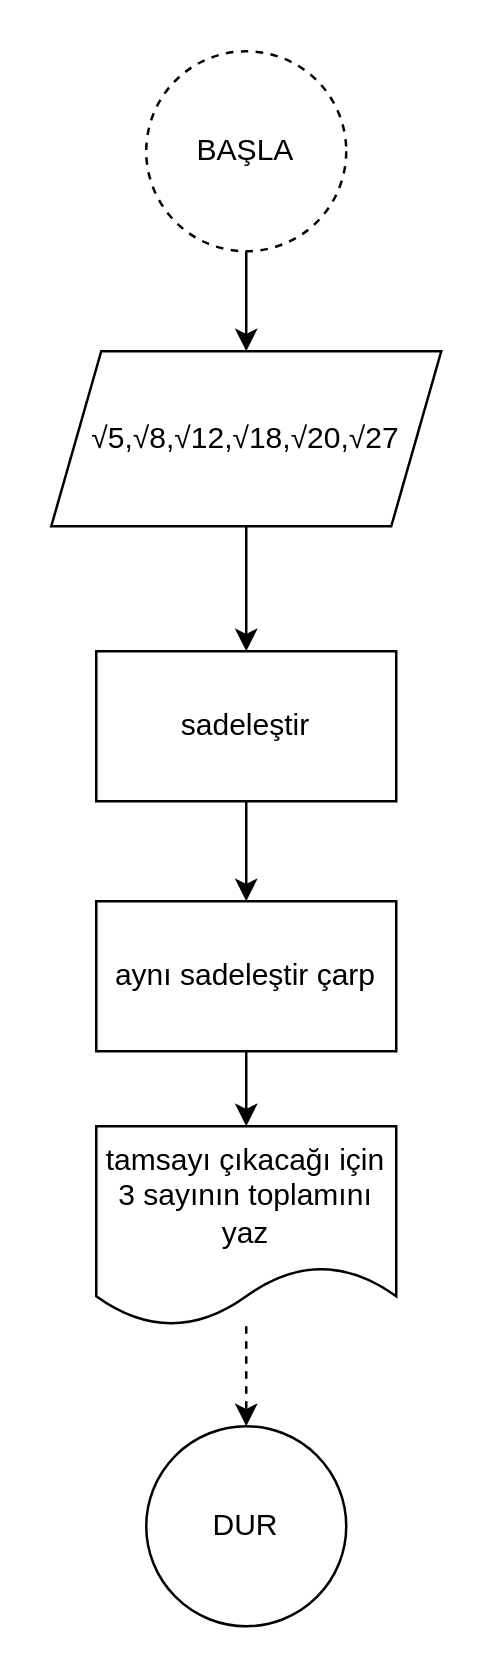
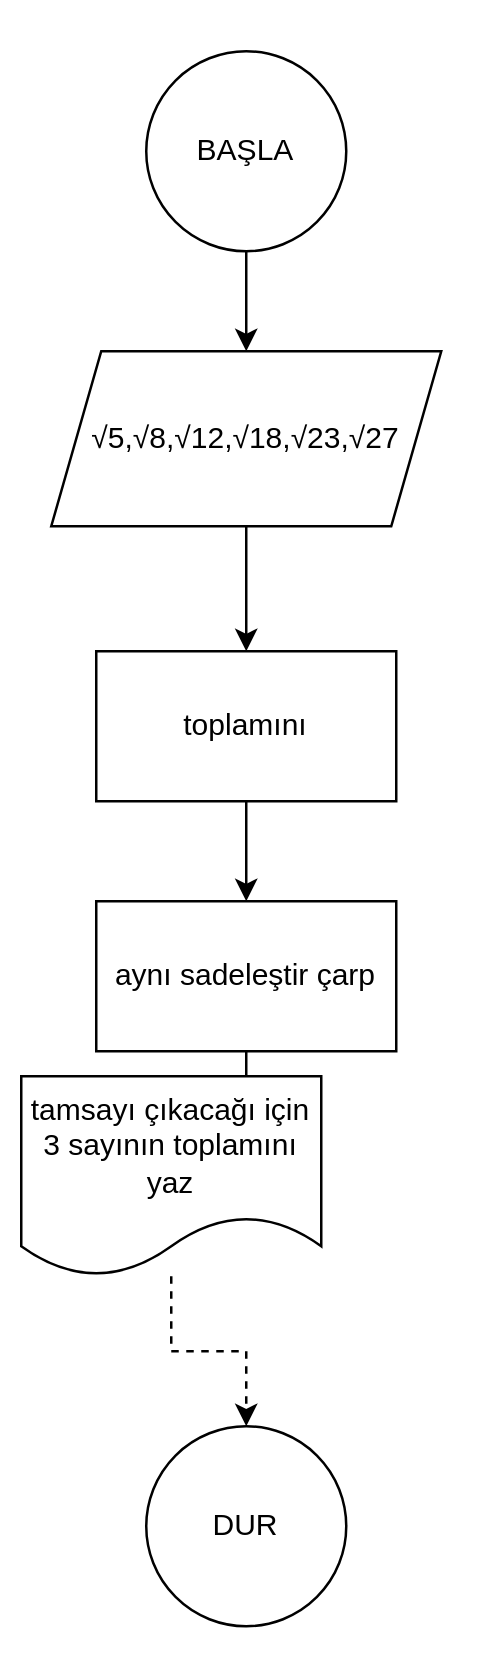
node "BAŞLA": style dashed -> solid
node "√5,√8,√12,√18,√20,√27": label "√5,√8,√12,√18,√20,√27" -> "√5,√8,√12,√18,√23,√27"
node "sadeleştir": label "sadeleştir" -> "toplamını"
node "tamsayı çıkacağı için 3 sayının toplamını yaz": moved (246, 1226) -> (171, 1176)
